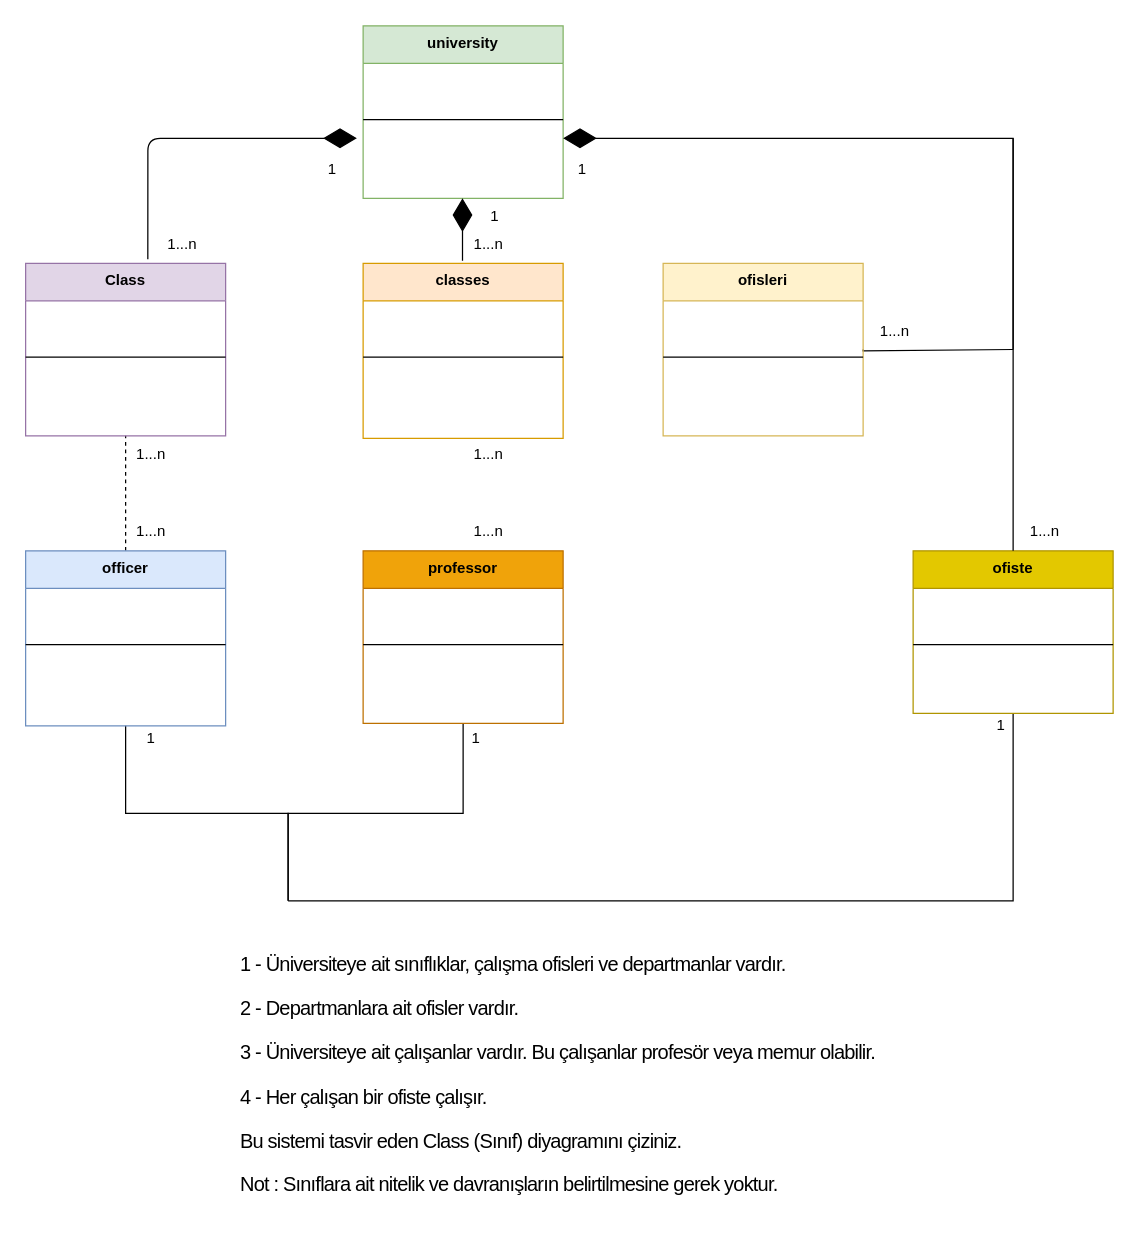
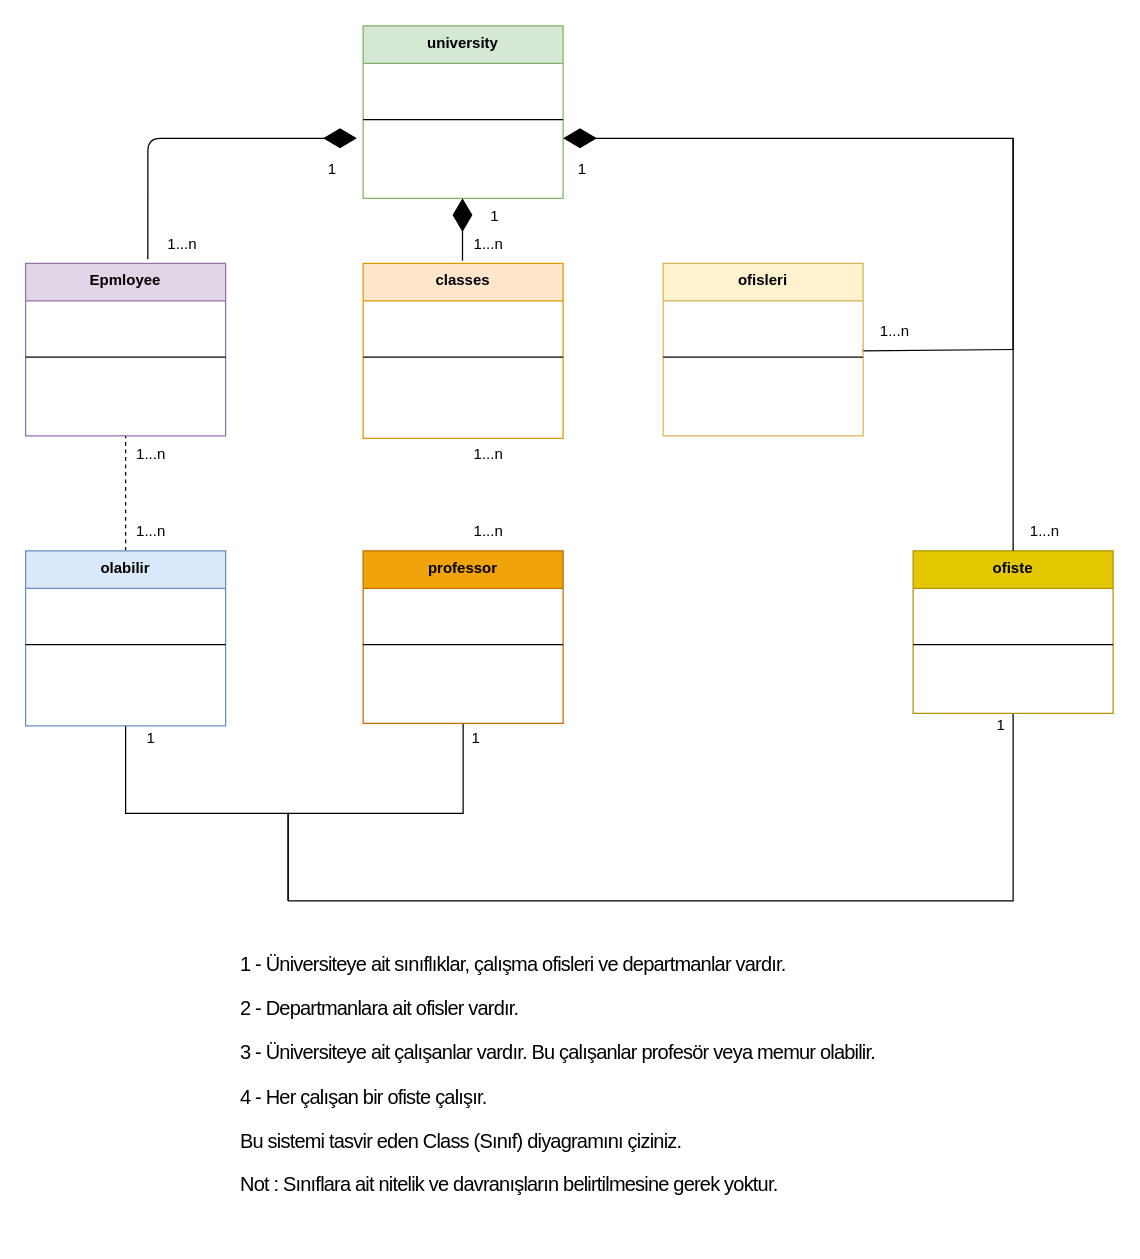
node "Class": label "Class" -> "Epmloyee"
node "officer": label "officer" -> "olabilir"
